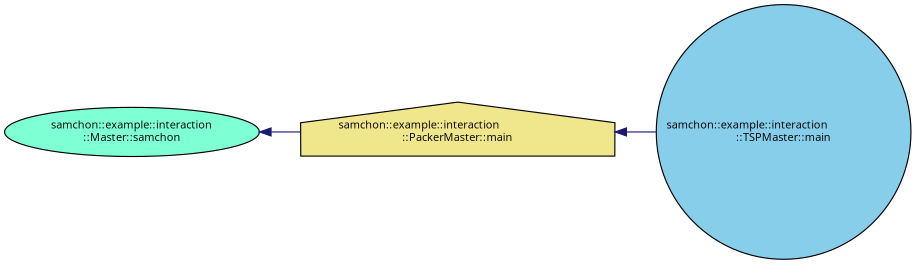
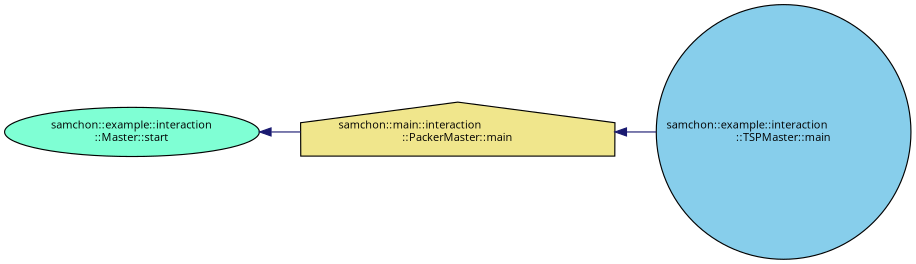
node "samchon::example::interaction ::Master::samchon": label "samchon::example::interaction ::Master::samchon" -> "samchon::example::interaction ::Master::start"
node "samchon::example::interaction ::PackerMaster::main": label "samchon::example::interaction ::PackerMaster::main" -> "samchon::main::interaction ::PackerMaster::main"
